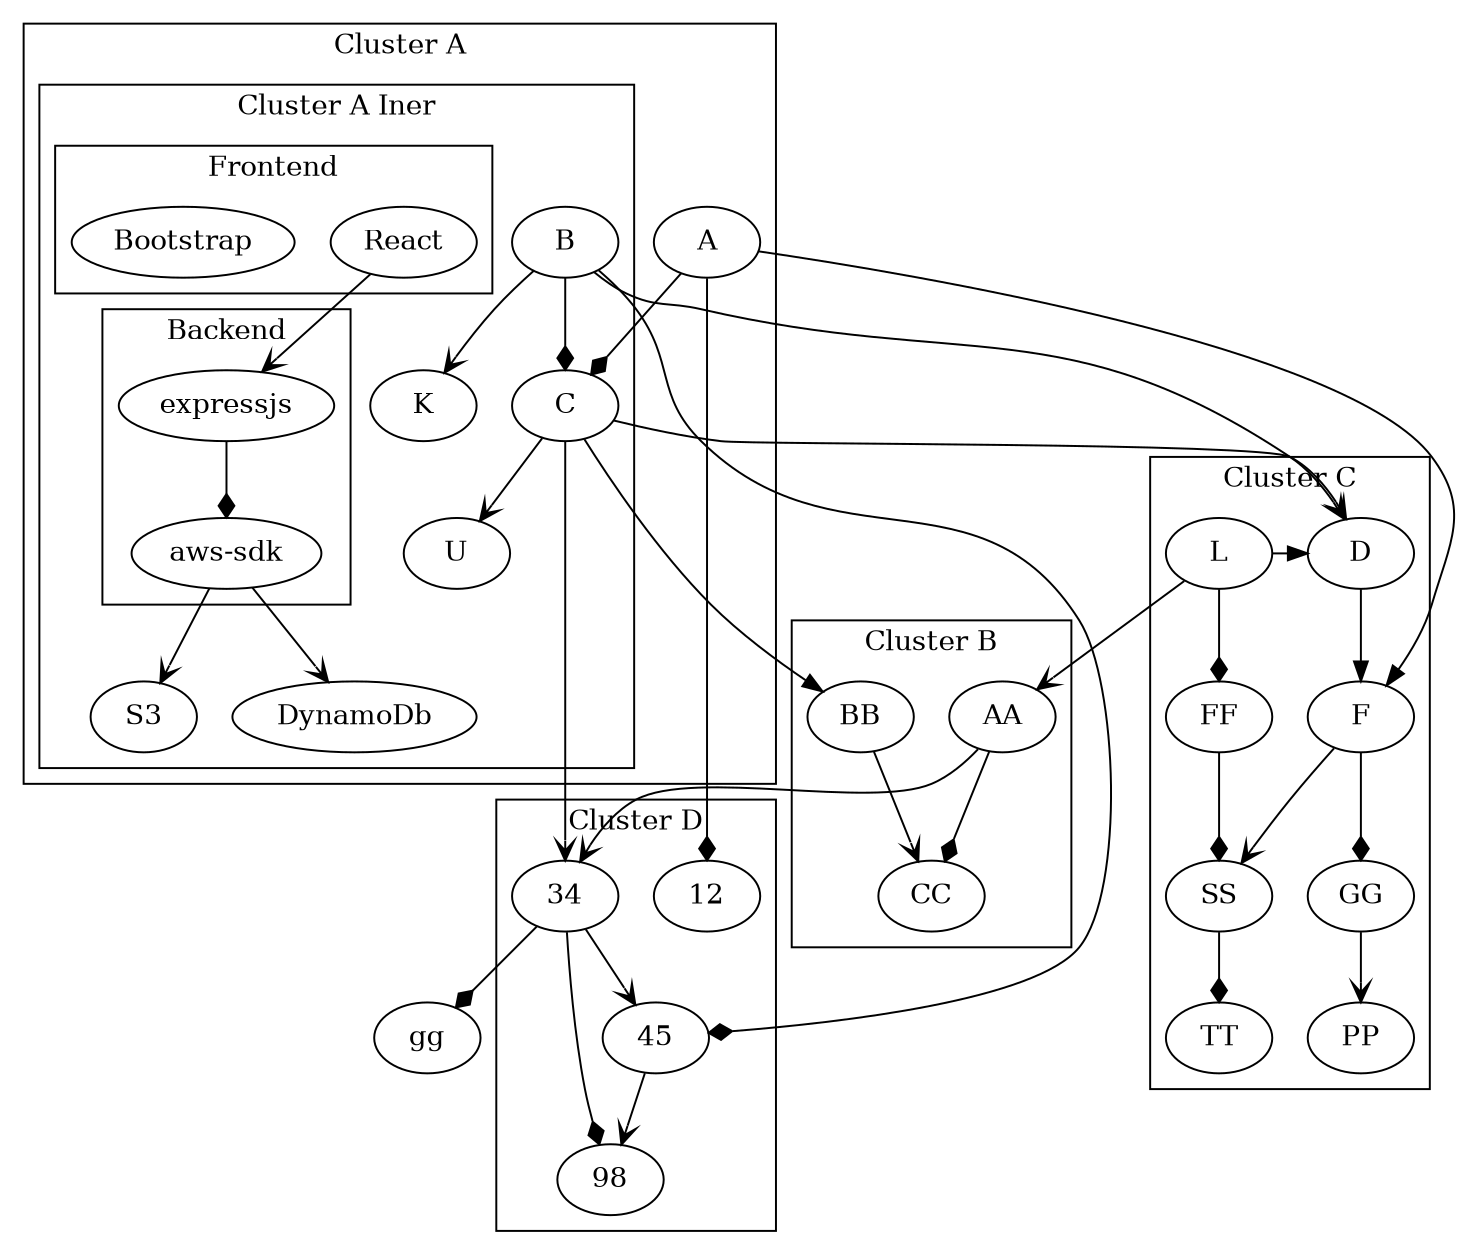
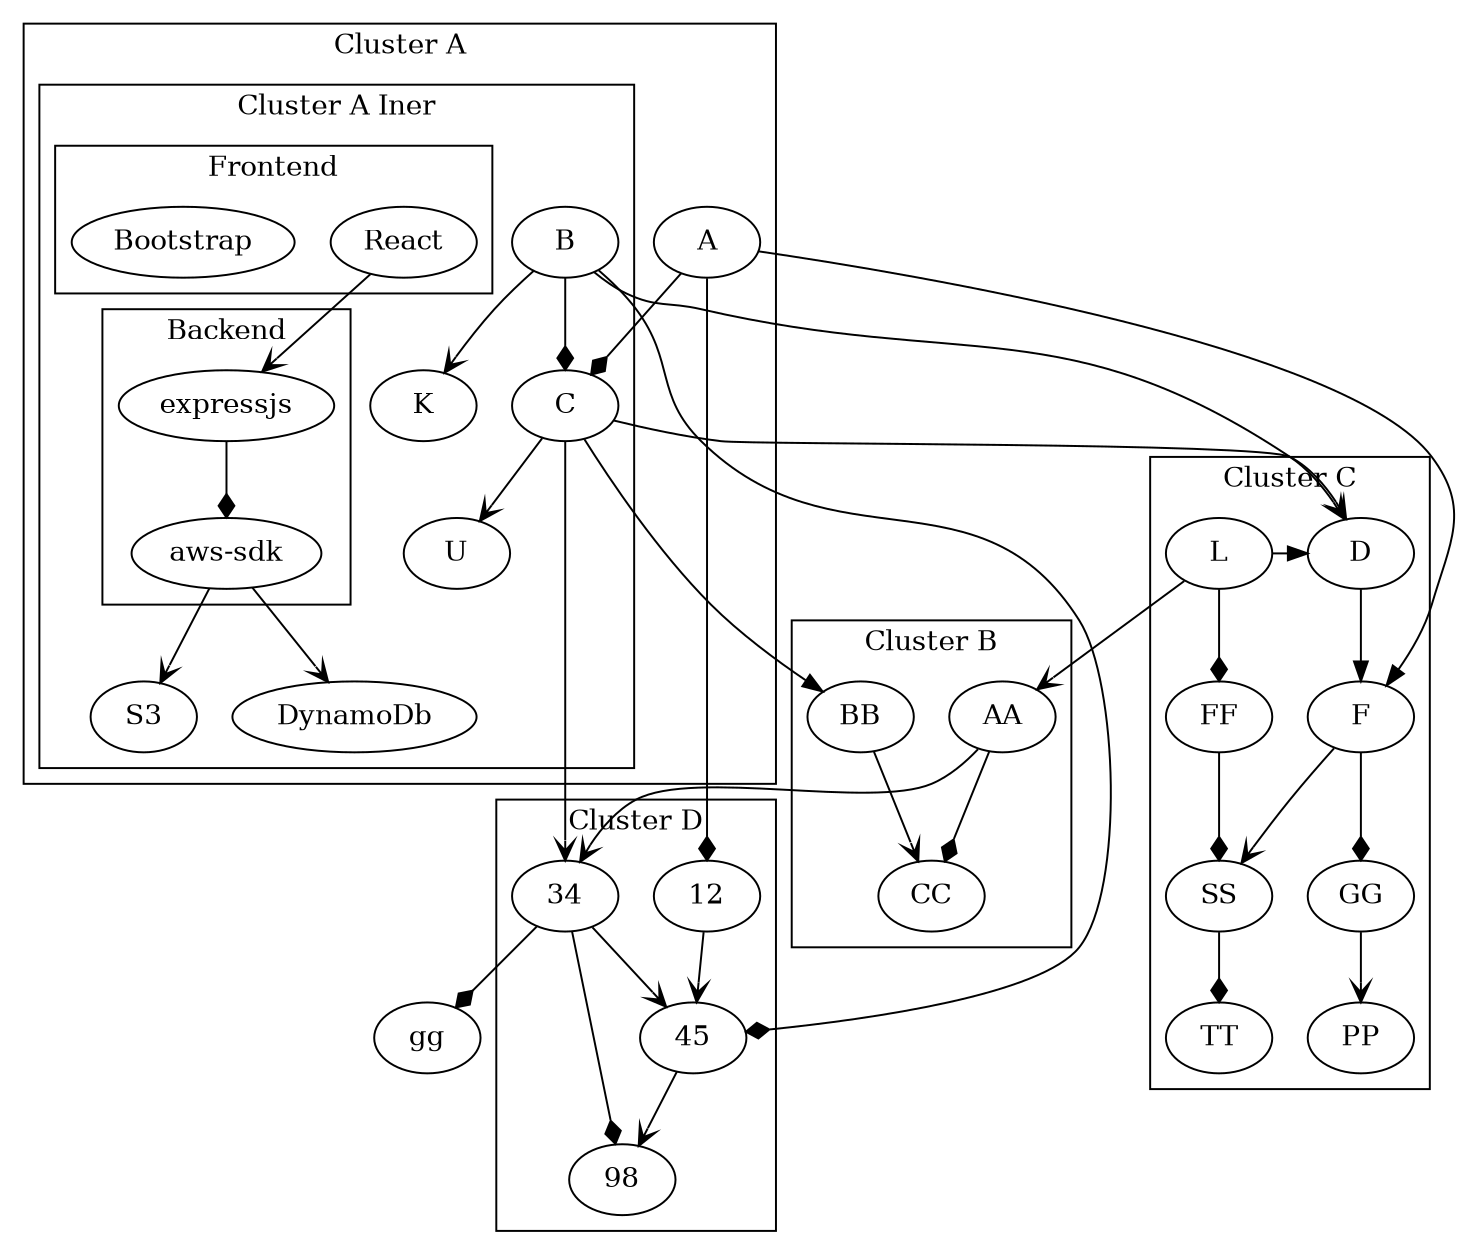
edge "12" -> "45": added
